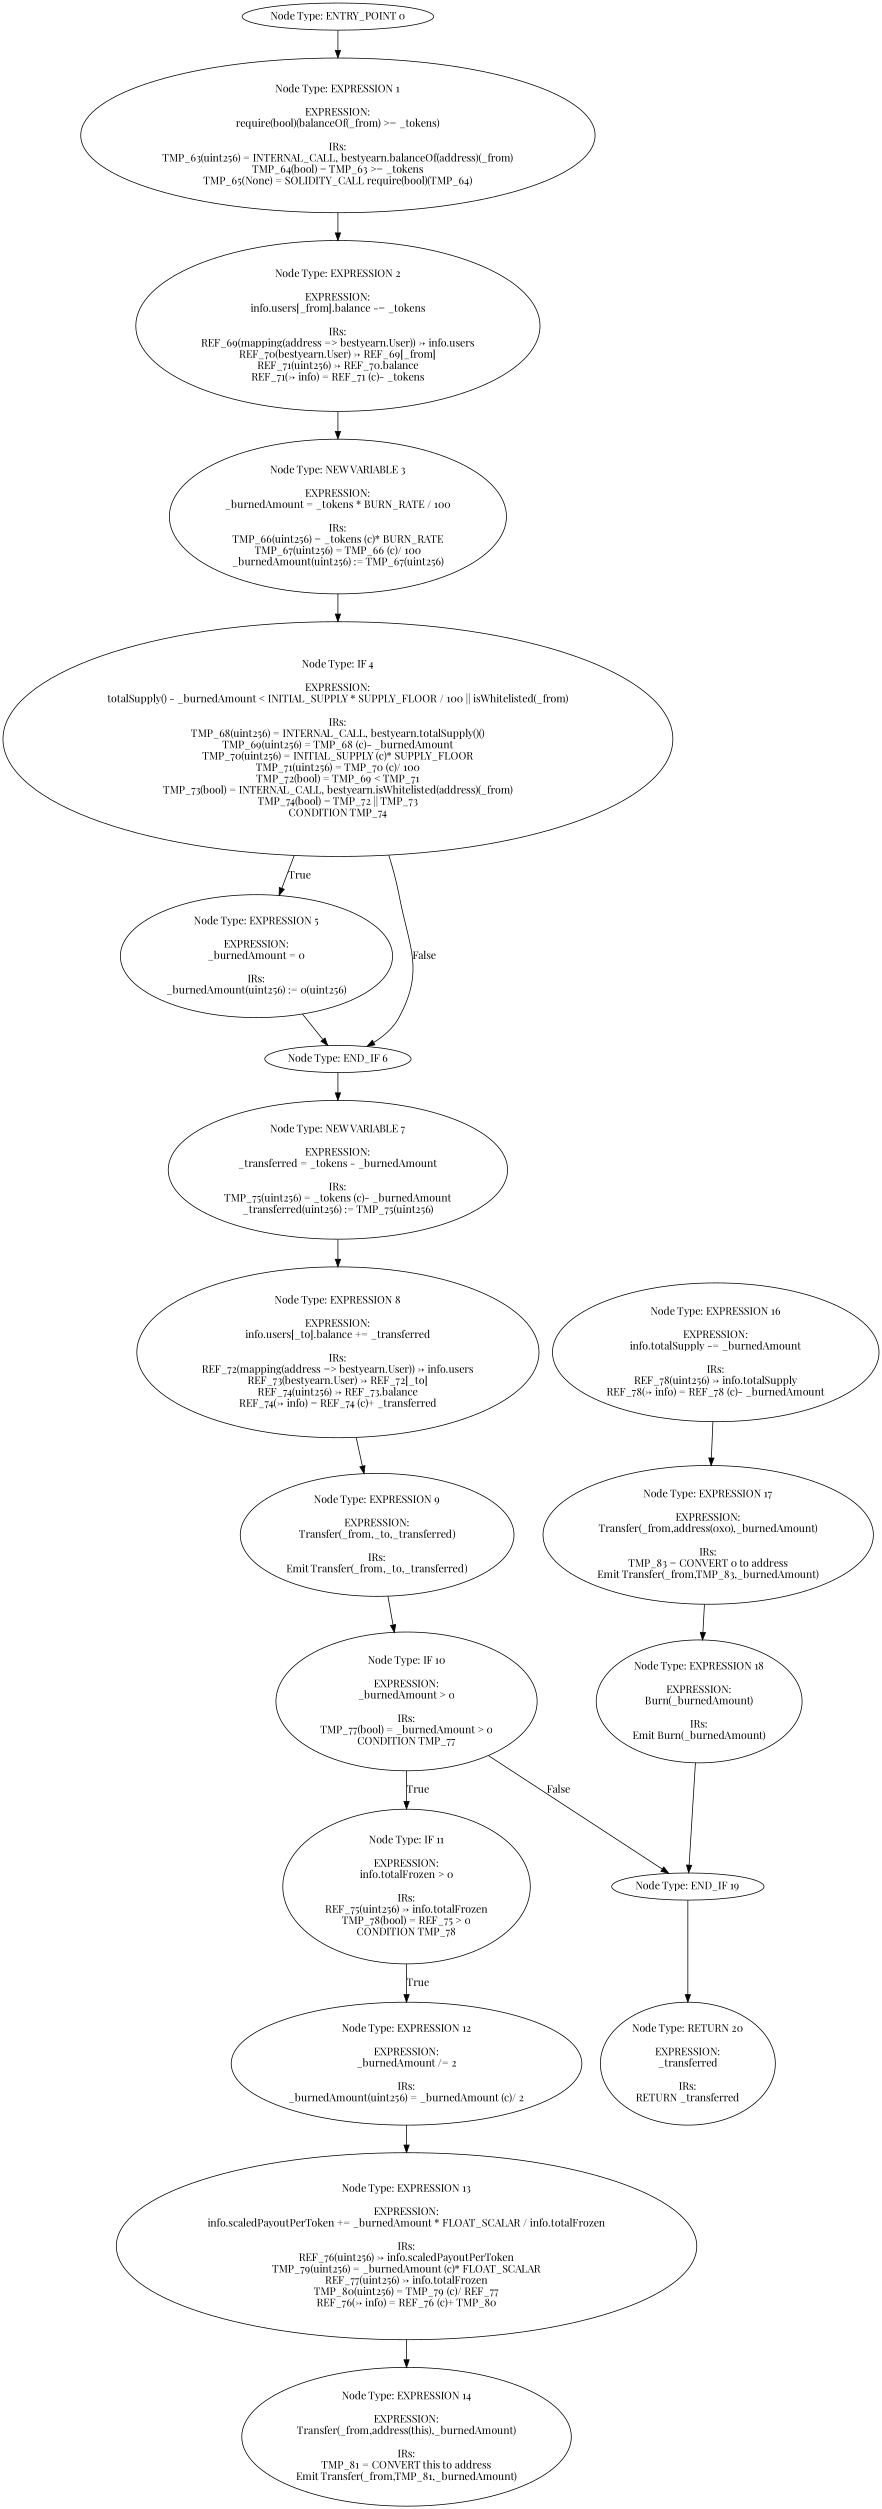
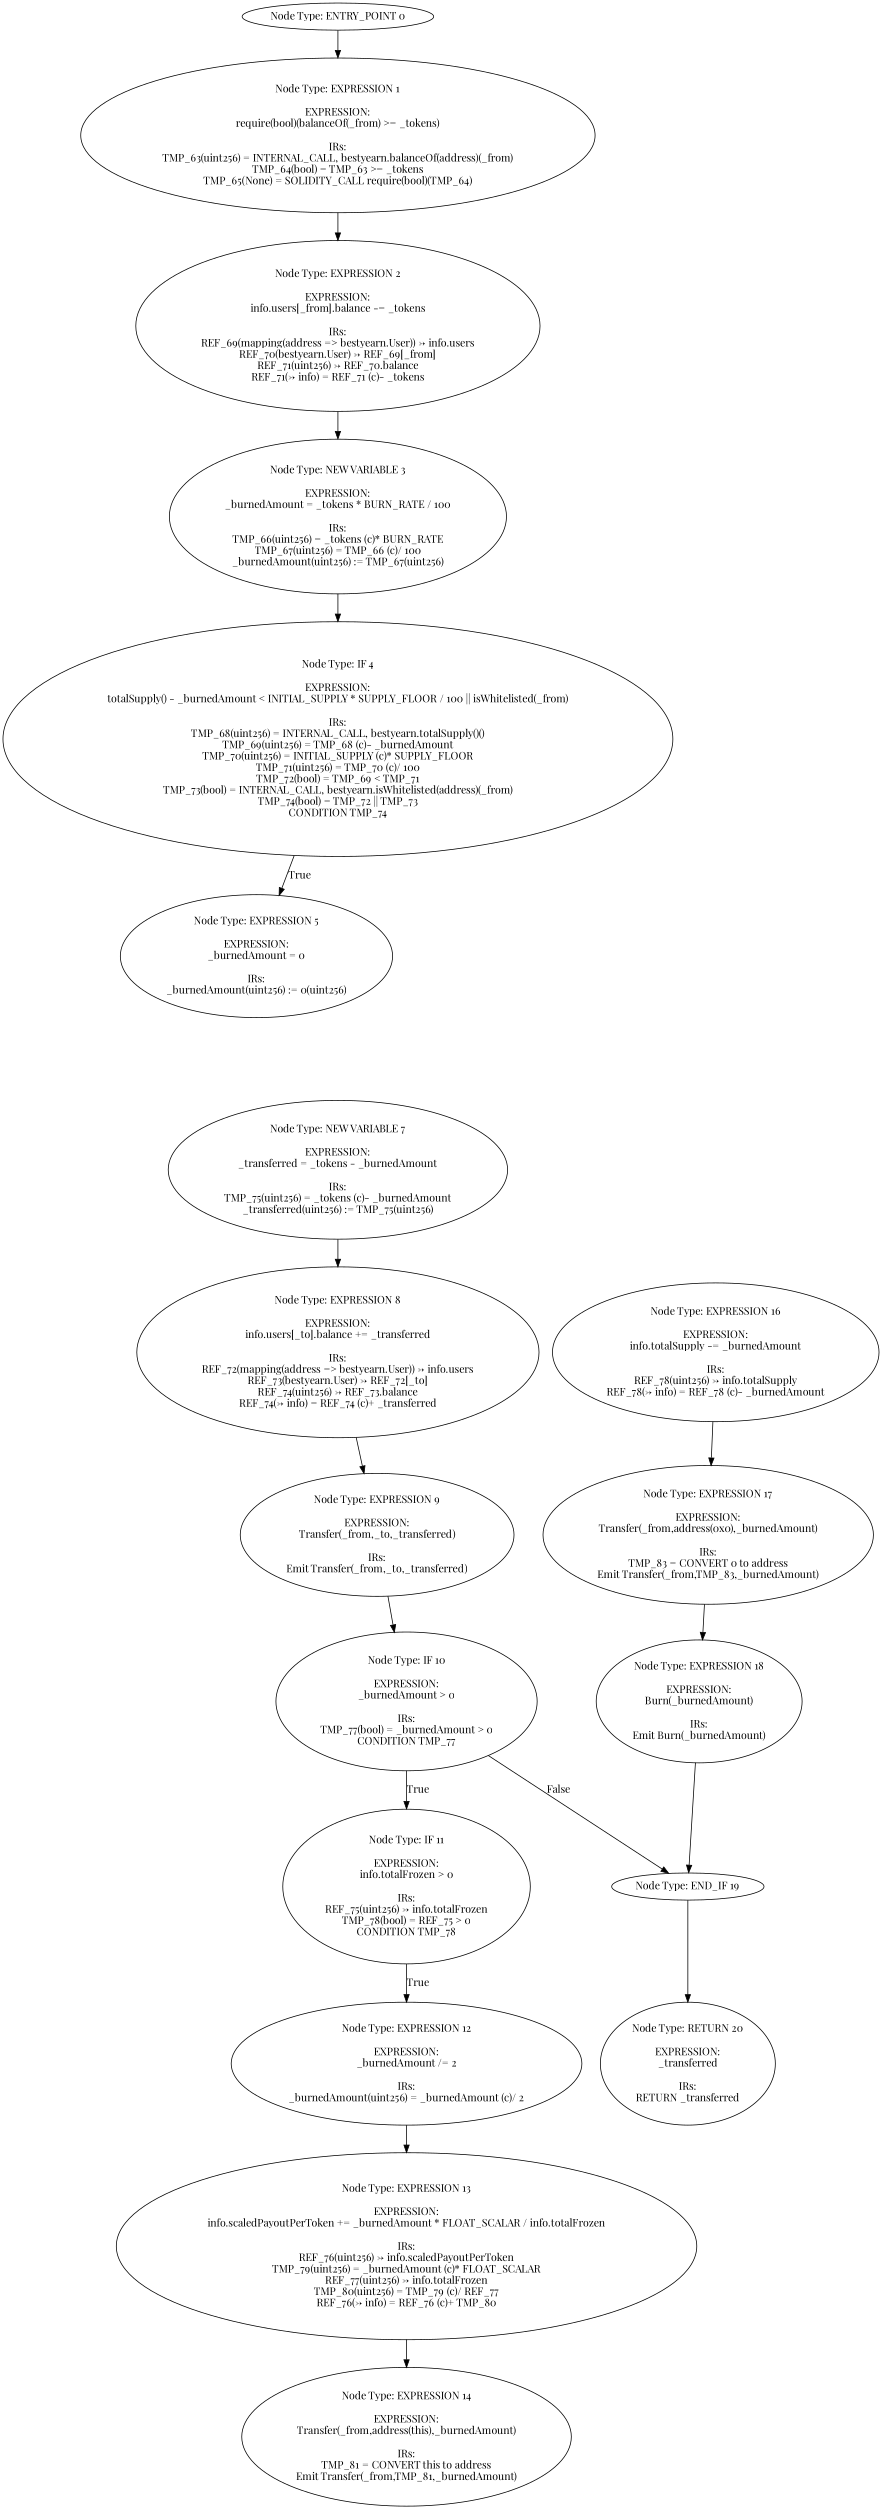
node "Node Type: END_IF 6": removed
